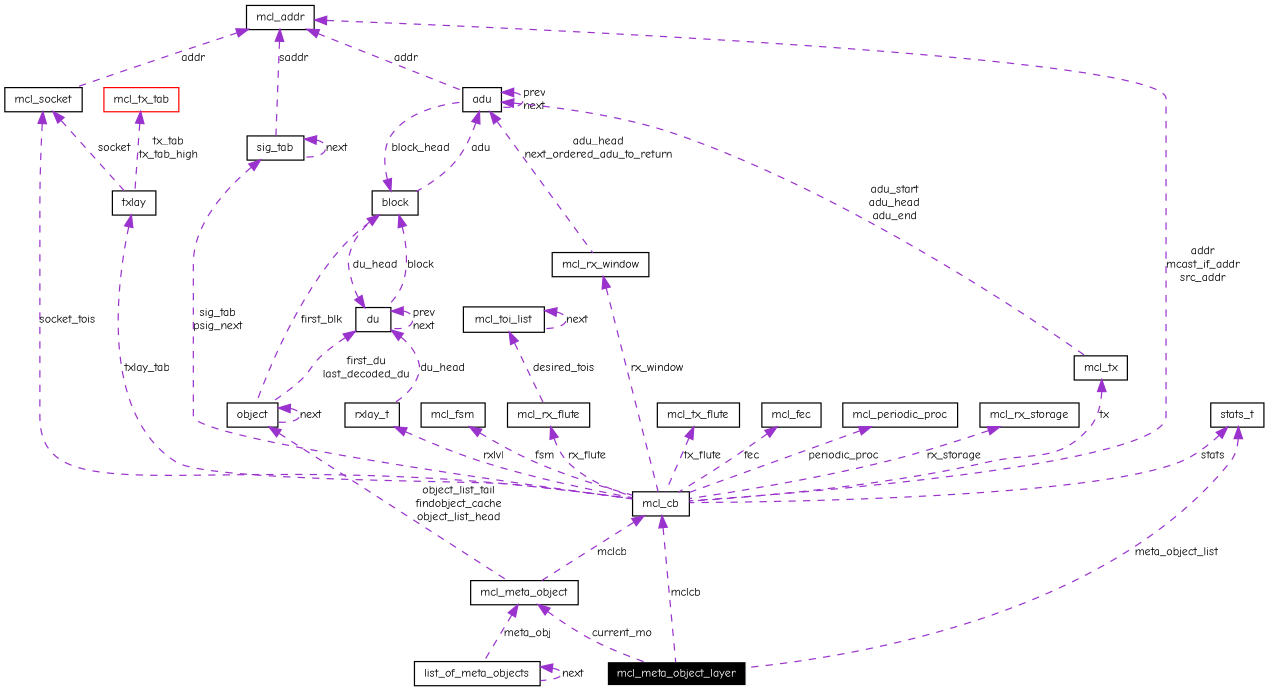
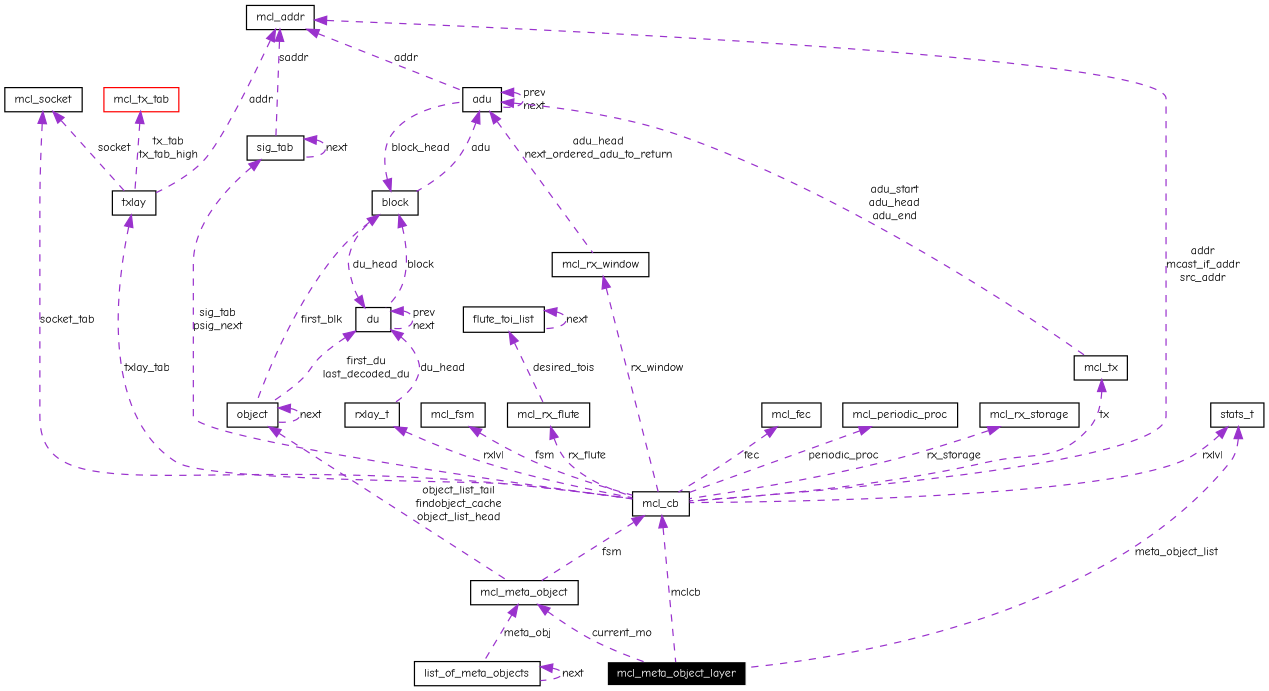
edge "mcl_socket" -> "mcl_addr": now "txlay" -> "mcl_addr"
edge "mcl_cb" -> "mcl_socket": label "socket_tois" -> "socket_tab"
node "mcl_toi_list": label "mcl_toi_list" -> "flute_toi_list"
node "mcl_tx_flute": removed
edge "mcl_cb" -> "stats_t": label "stats" -> "rxlvl"
edge "mcl_meta_object" -> "mcl_cb": label "mclcb" -> "fsm"
